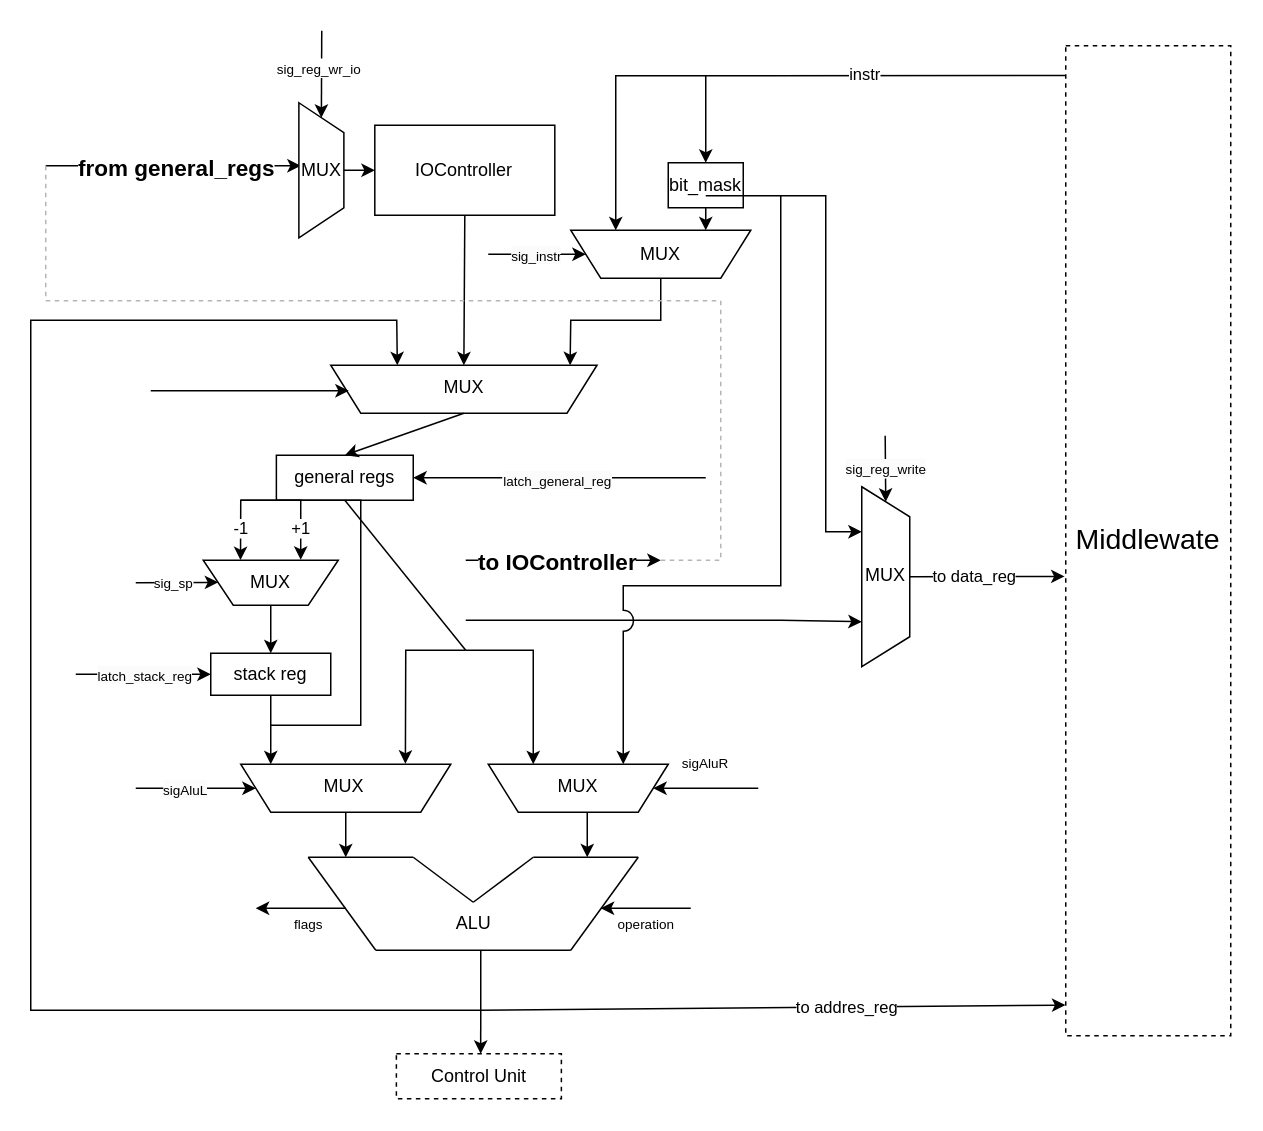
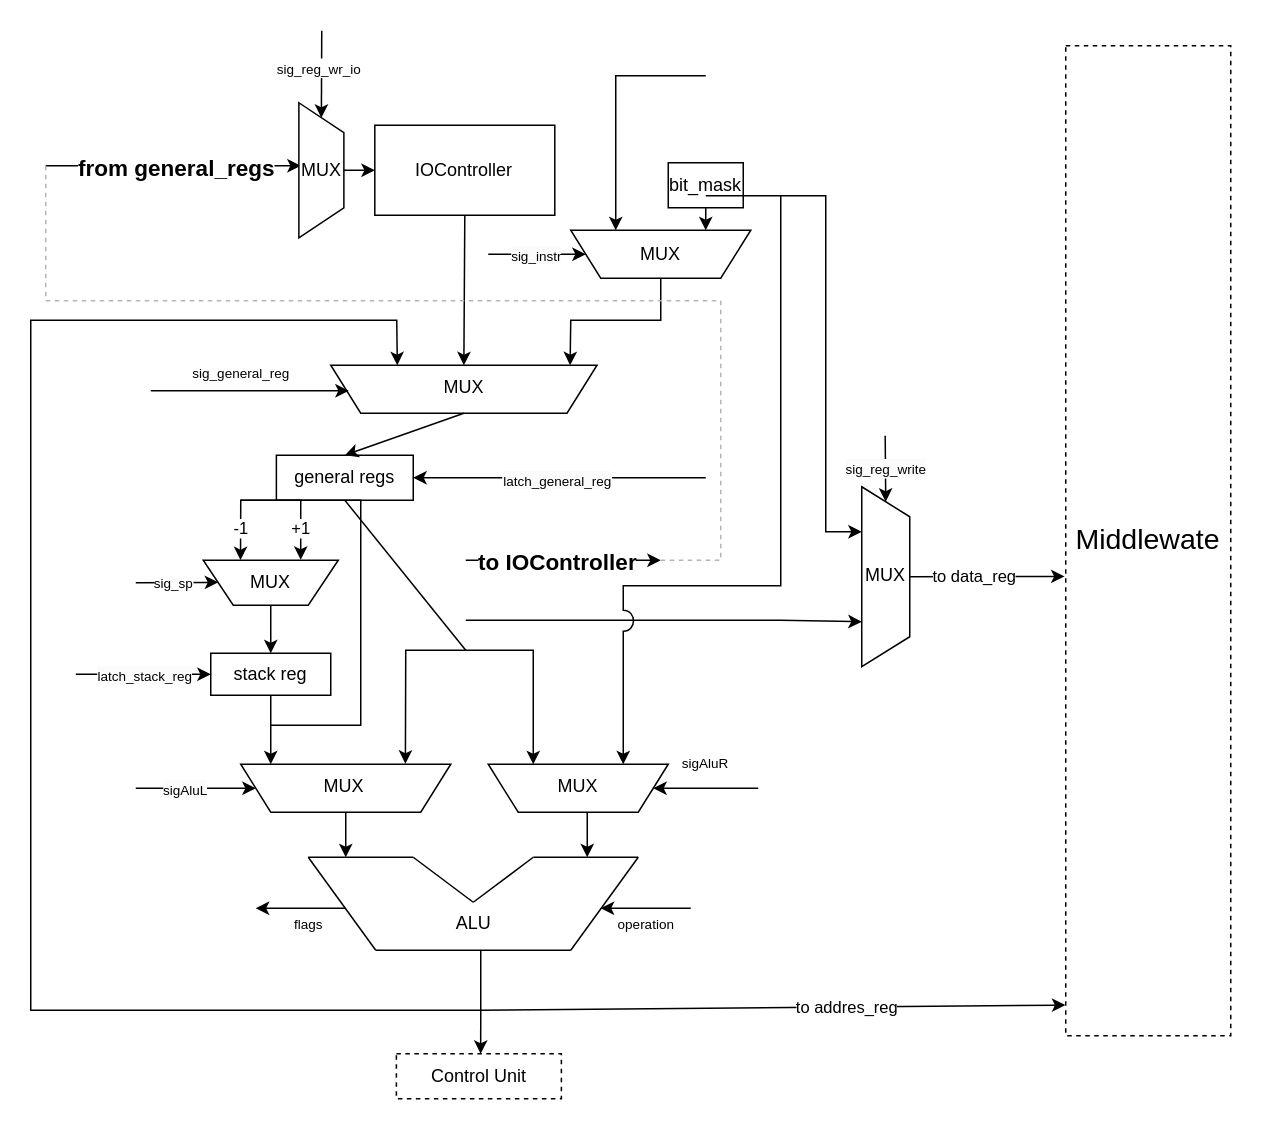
edge "Middlewate" -> "bit_mask": removed, label "instr"
node "sig_general_reg": added
